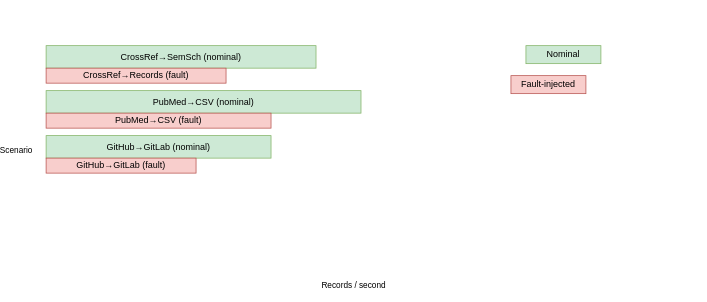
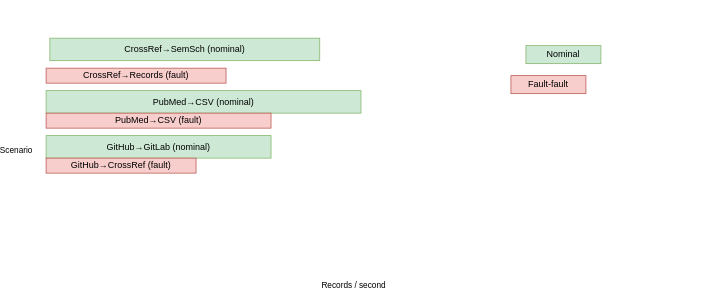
node "CrossRef→SemSch (nominal)": moved (181, 57) -> (185, 49)
node "Fault-injected": label "Fault-injected" -> "Fault-fault"
node "GitHub→GitLab (fault)": label "GitHub→GitLab (fault)" -> "GitHub→CrossRef (fault)"
